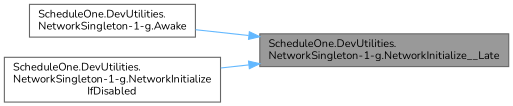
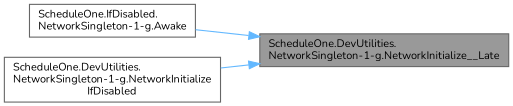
node "ScheduleOne.DevUtilities. NetworkSingleton-1-g.Awake": label "ScheduleOne.DevUtilities. NetworkSingleton-1-g.Awake" -> "ScheduleOne.IfDisabled. NetworkSingleton-1-g.Awake"
